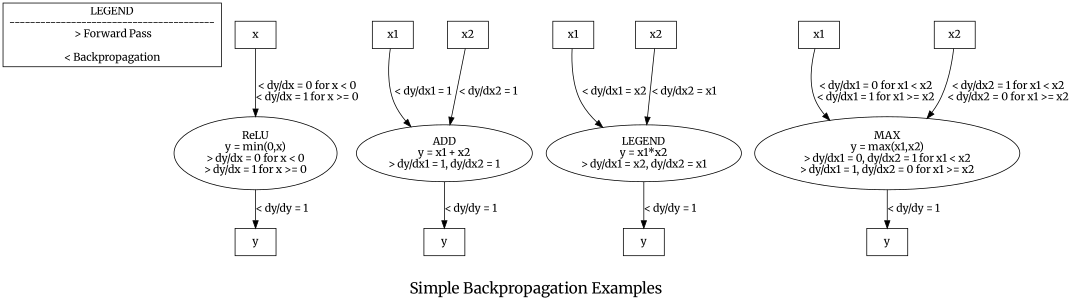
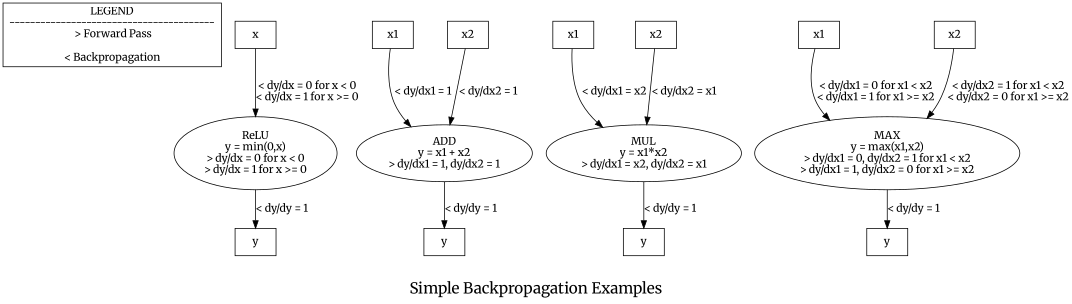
node "LEGEND y = x1*x2 > dy/dx1 = x2, dy/dx2 = x1": label "LEGEND y = x1*x2 > dy/dx1 = x2, dy/dx2 = x1" -> "MUL y = x1*x2 > dy/dx1 = x2, dy/dx2 = x1"
